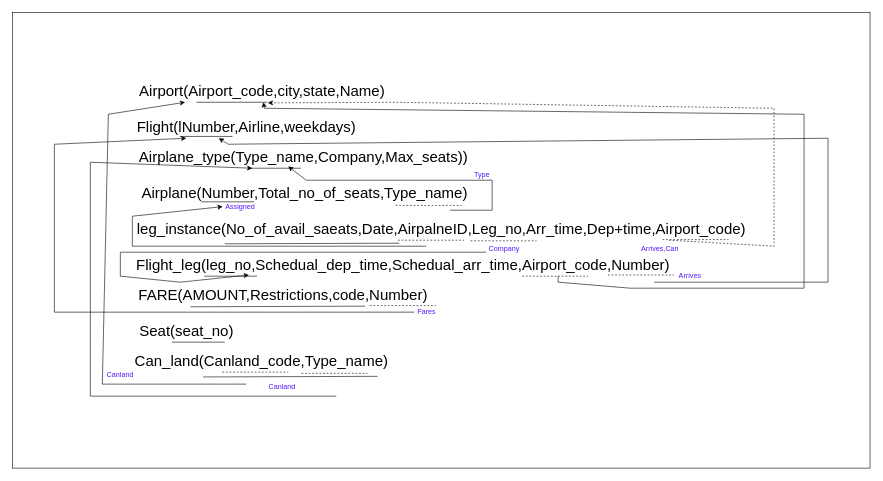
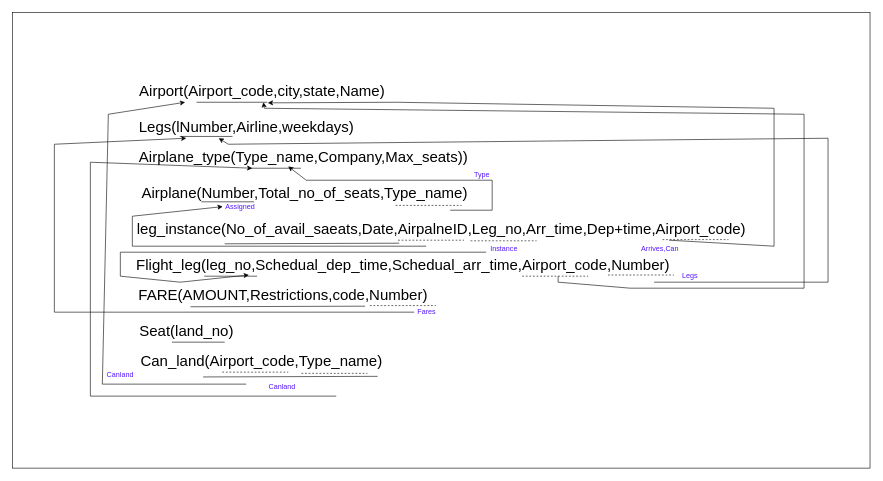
edge "Arrives,Can" -> "Airport(Airport_code,city,state,Name)": style dashed -> solid
node "Flight(lNumber,Airline,weekdays)": label "Flight(lNumber,Airline,weekdays)" -> "Legs(lNumber,Airline,weekdays)"
node "Company": label "Company" -> "Instance"
node "Arrives": label "Arrives" -> "Legs"
node "Seat(seat_no)": label "Seat(seat_no)" -> "Seat(land_no)"
node "Can_land(Canland_code,Type_name)": label "Can_land(Canland_code,Type_name)" -> "Can_land(Airport_code,Type_name)"
